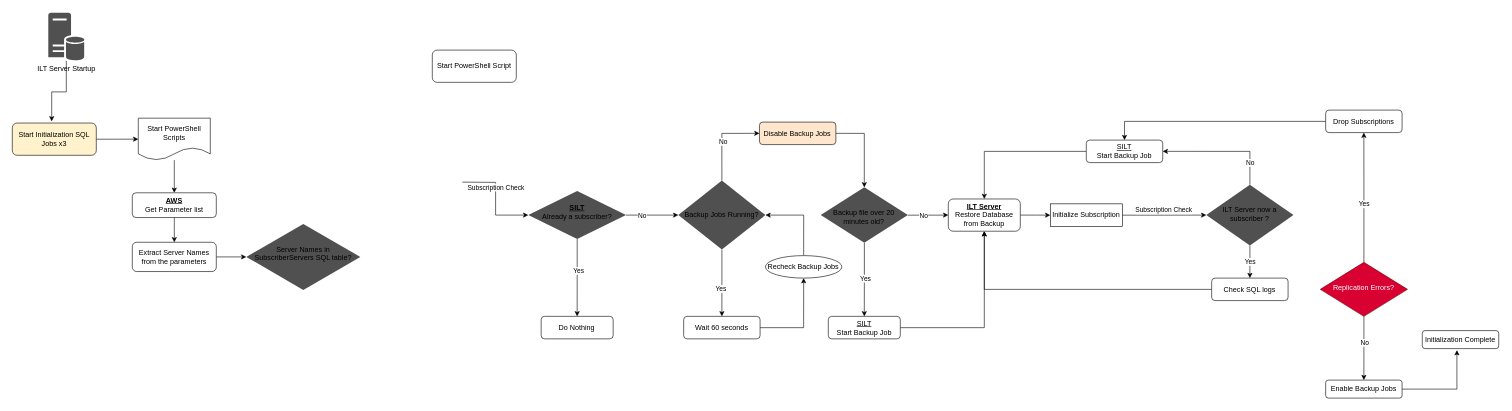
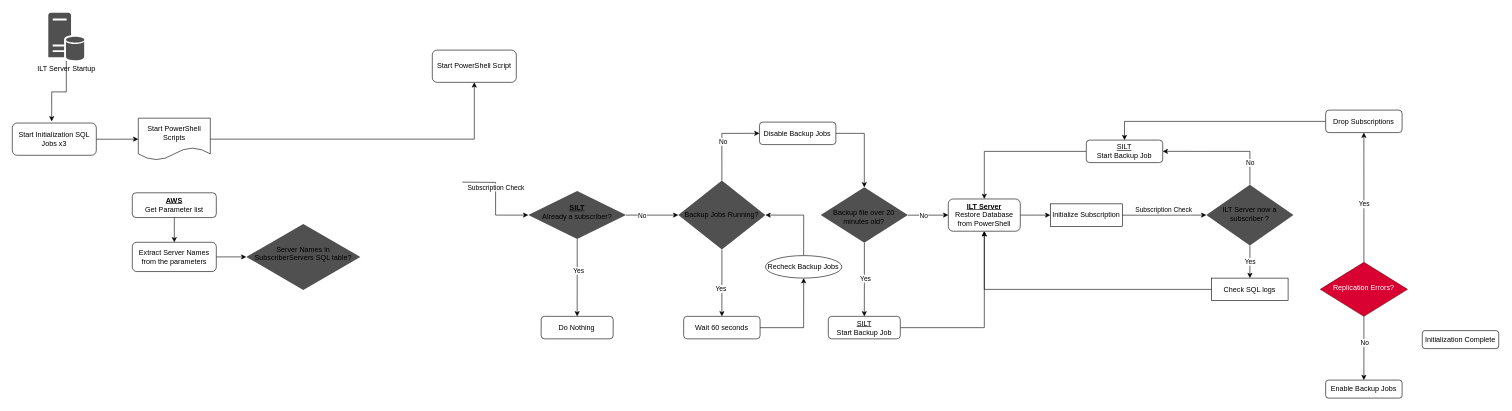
node "Disable Backup Jobs": fillcolor #ffe6cc -> #ffffff
node "Start Initialization SQL Jobs x3": fillcolor #fff2cc -> #ffffff
edge "Start PowerShell Scripts" -> "AWS Get Parameter list": now "Start PowerShell Scripts" -> "Start PowerShell Script"
node "ILT Server Restore Database from Backup": label "ILT Server Restore Database from Backup" -> "ILT Server Restore Database from PowerShell"
node "Check SQL logs": shape rounded rectangle -> rectangle
edge "Enable Backup Jobs" -> "Initialization Complete": removed
